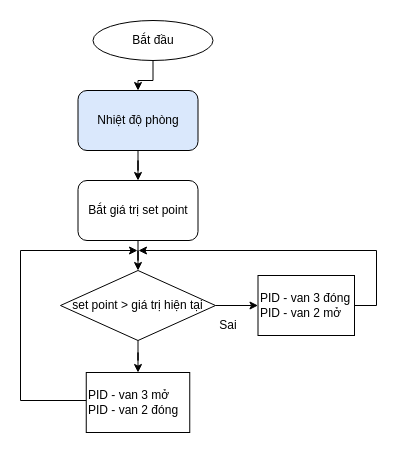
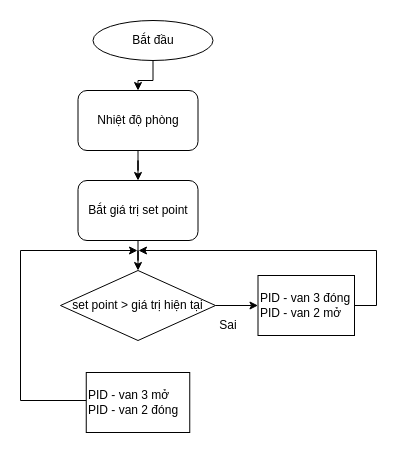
node "Nhiệt độ phòng": fillcolor #dae8fc -> #ffffff
edge "set point > giá trị hiện tại" -> "PID - van 3 mởPID - van 2 đóng": removed
